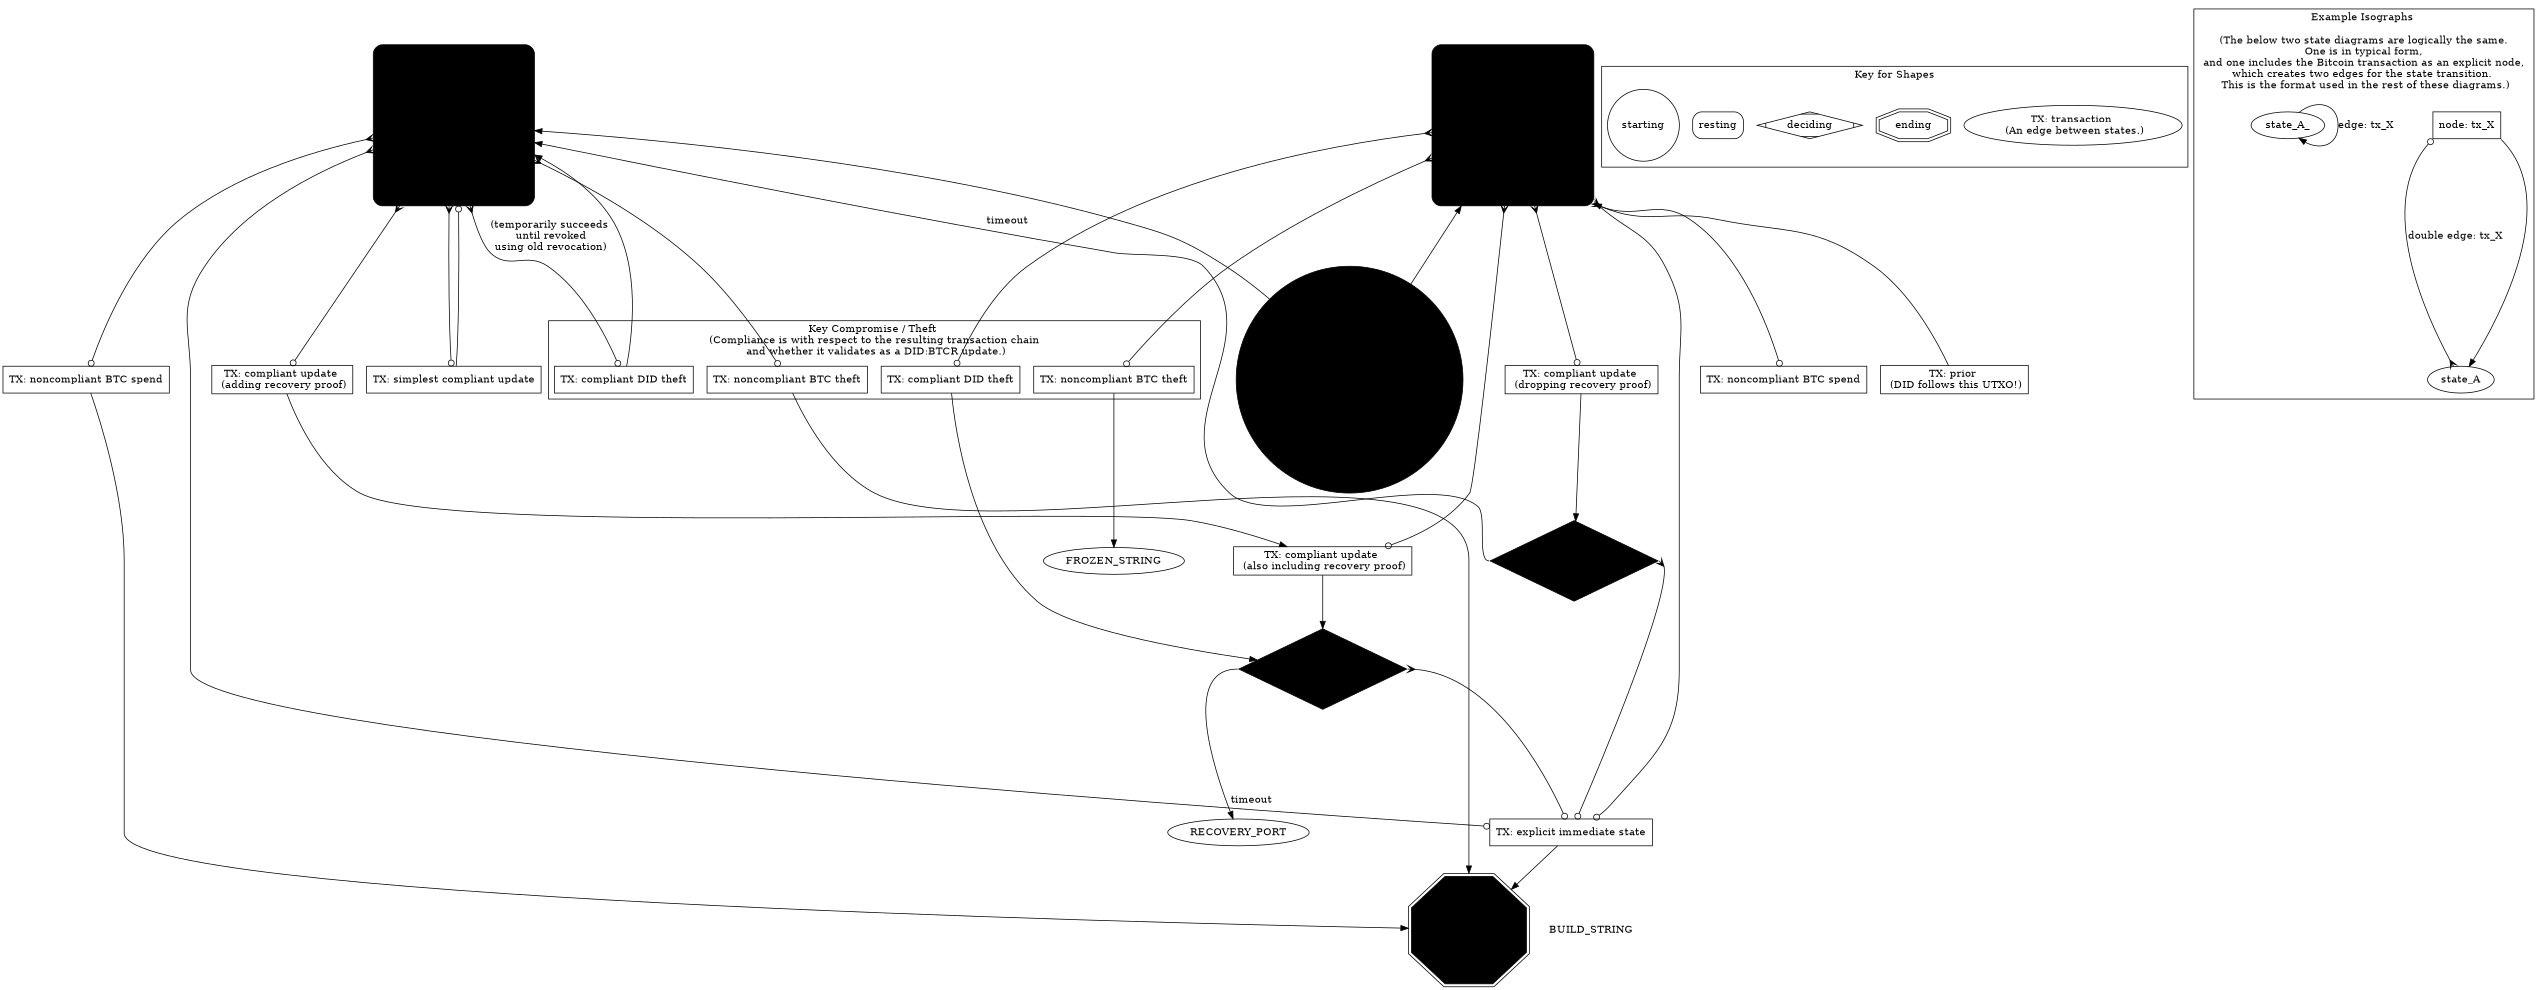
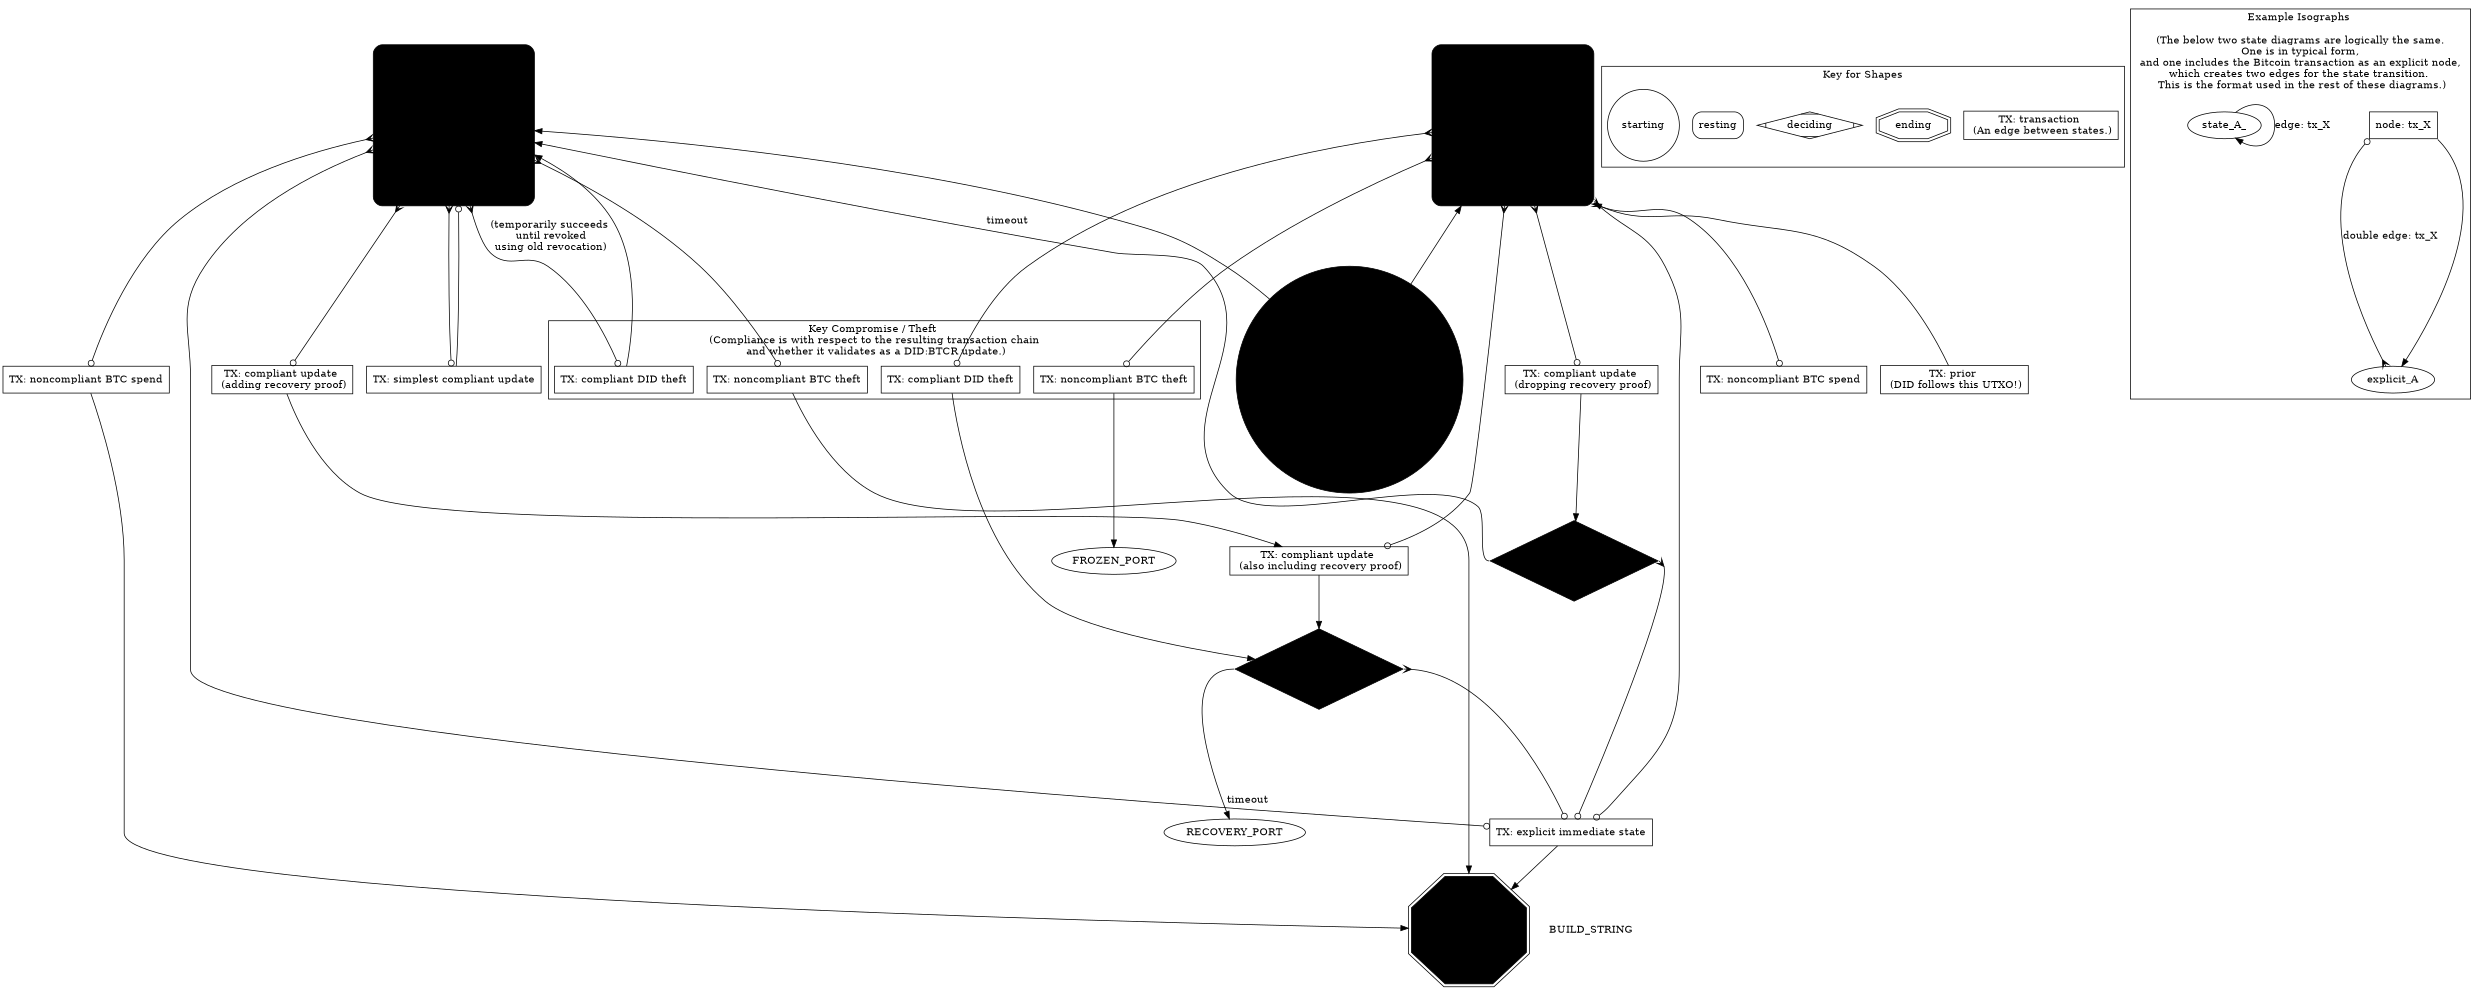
node "TX: transaction (An edge between states.)": shape ellipse -> box
node "state_A": label "state_A" -> "explicit_A"
node "FROZEN_STRING": label "FROZEN_STRING" -> "FROZEN_PORT"
